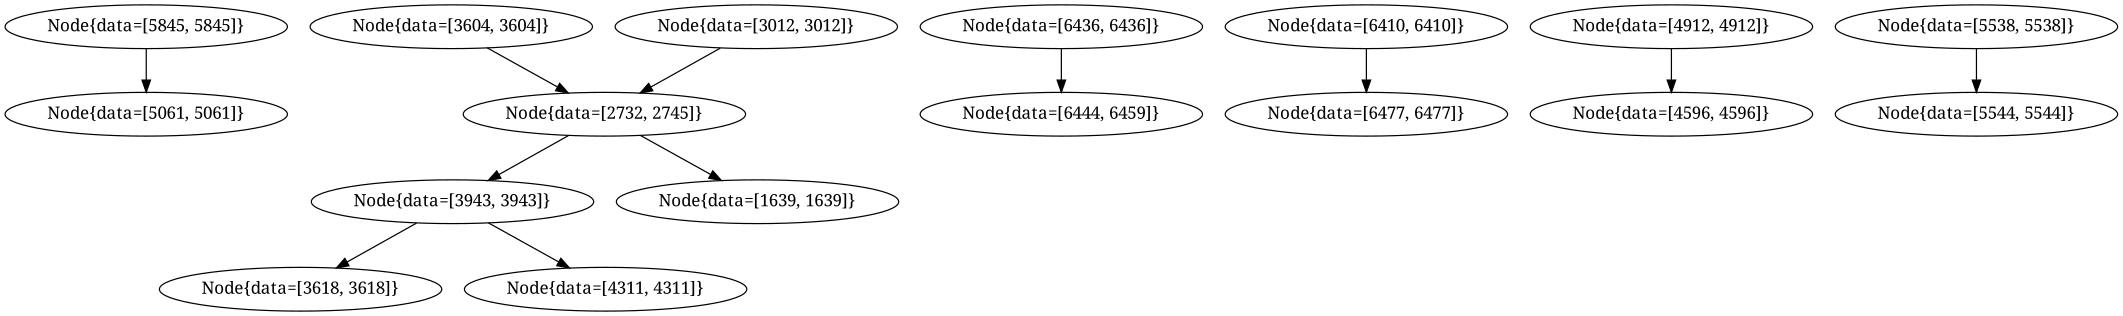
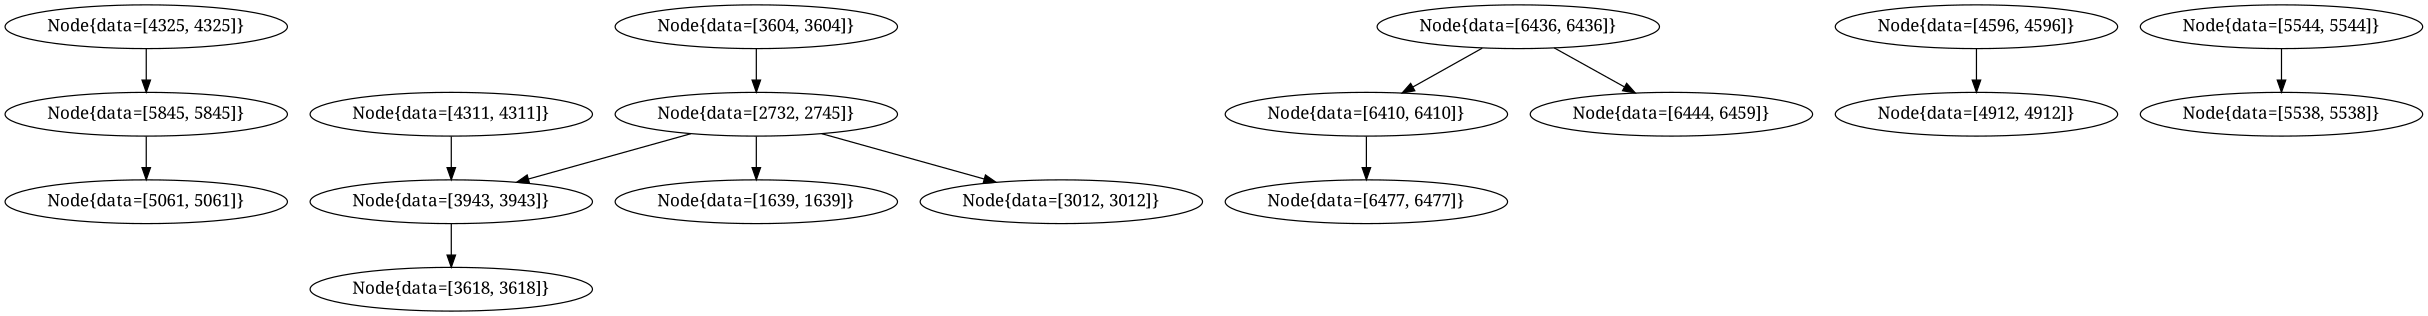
node "Node{data=[4325, 4325]}": added
edge "Node{data=[4912, 4912]}" -> "Node{data=[4596, 4596]}": reversed
edge "Node{data=[5538, 5538]}" -> "Node{data=[5544, 5544]}": reversed
edge "Node{data=[3012, 3012]}" -> "Node{data=[2732, 2745]}": reversed
edge "Node{data=[6436, 6436]}" -> "Node{data=[6410, 6410]}": added
edge "Node{data=[3943, 3943]}" -> "Node{data=[4311, 4311]}": reversed
